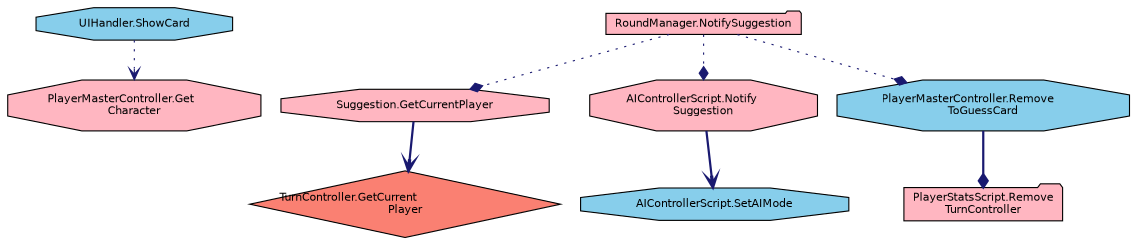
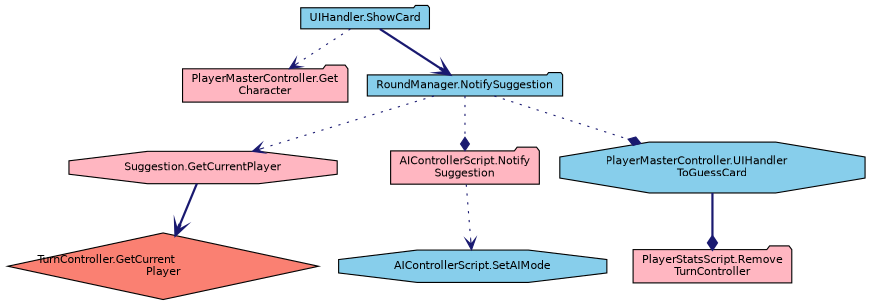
node "UIHandler.ShowCard": shape octagon -> folder
node "RoundManager.NotifySuggestion": fillcolor lightpink -> skyblue
edge "UIHandler.ShowCard" -> "RoundManager.NotifySuggestion": added
edge "RoundManager.NotifySuggestion" -> "Suggestion.GetCurrentPlayer": arrowhead diamond -> vee
node "PlayerMasterController.Get Character": shape octagon -> folder
node "AIControllerScript.Notify Suggestion": shape octagon -> folder
node "PlayerMasterController.Remove ToGuessCard": label "PlayerMasterController.Remove ToGuessCard" -> "PlayerMasterController.UIHandler ToGuessCard"
edge "AIControllerScript.Notify Suggestion" -> "AIControllerScript.SetAIMode": style bold -> dotted
